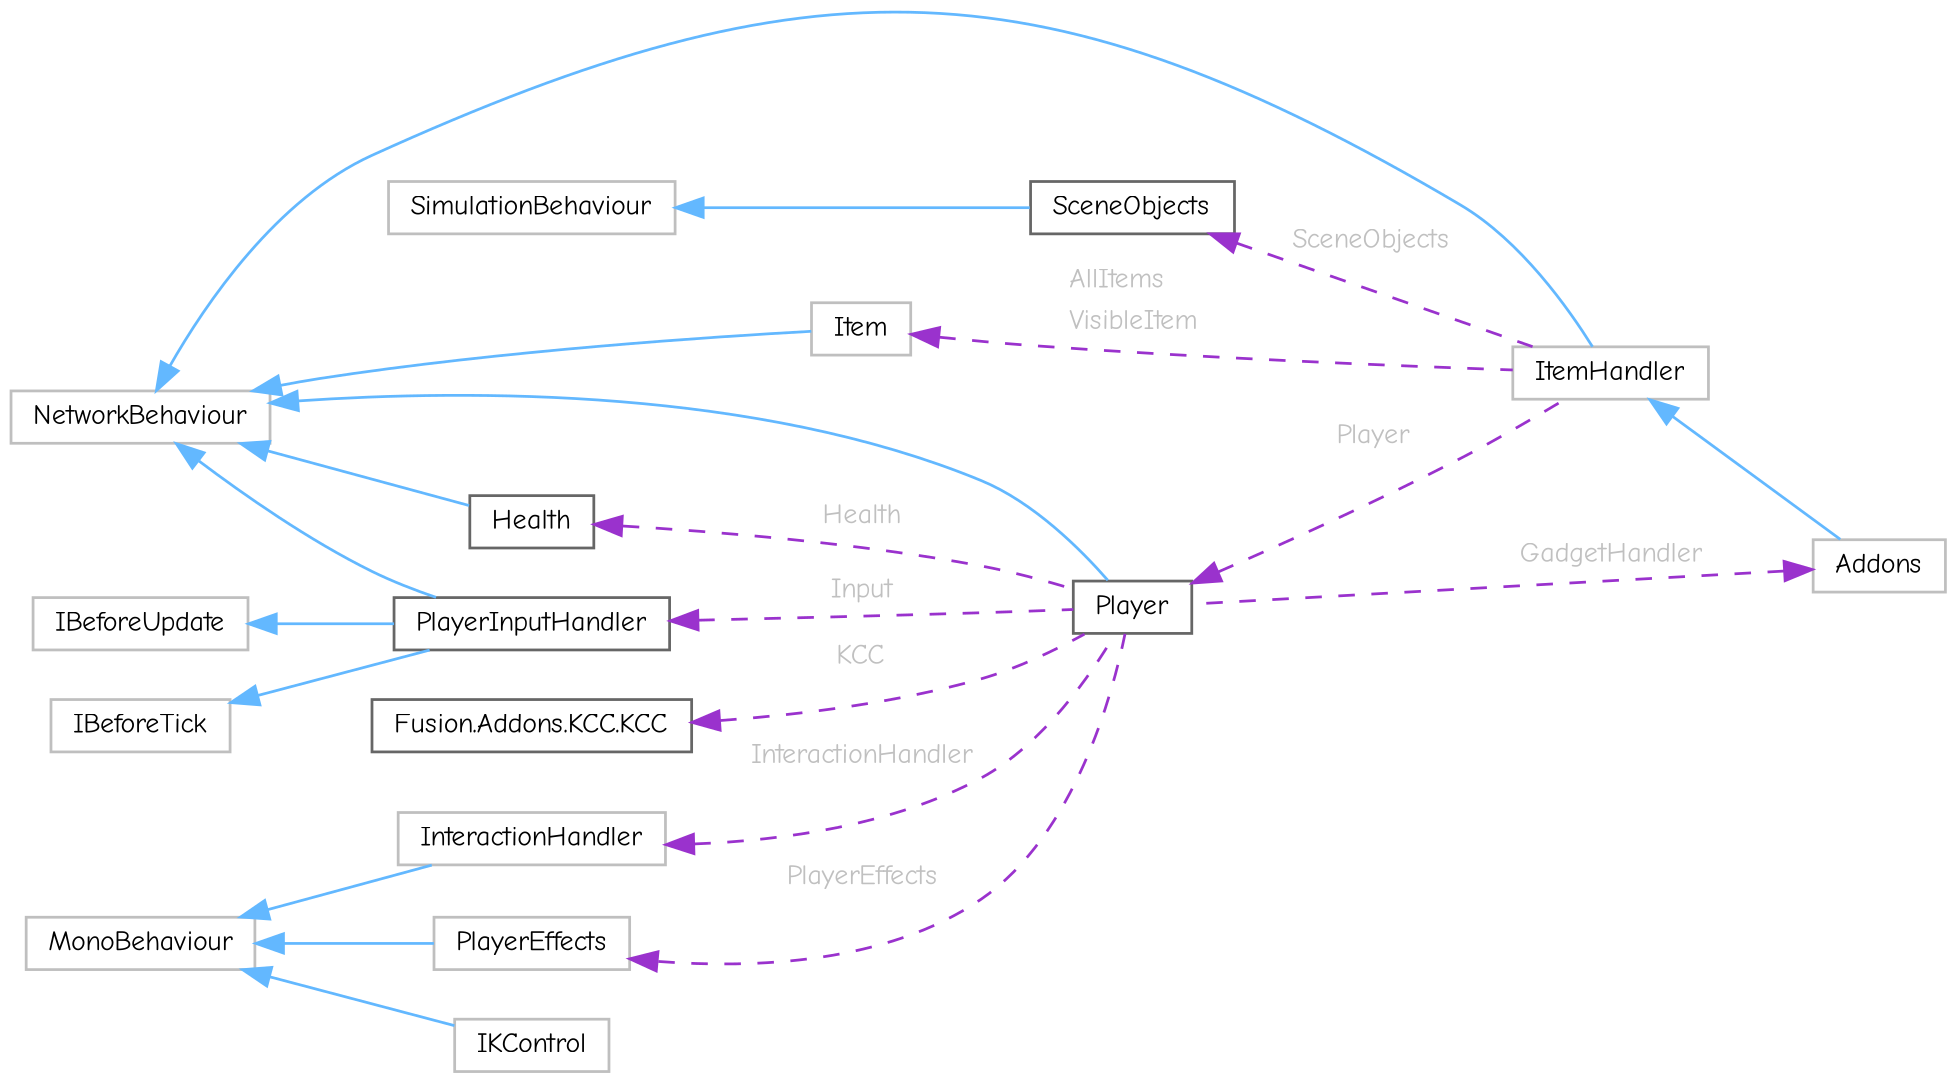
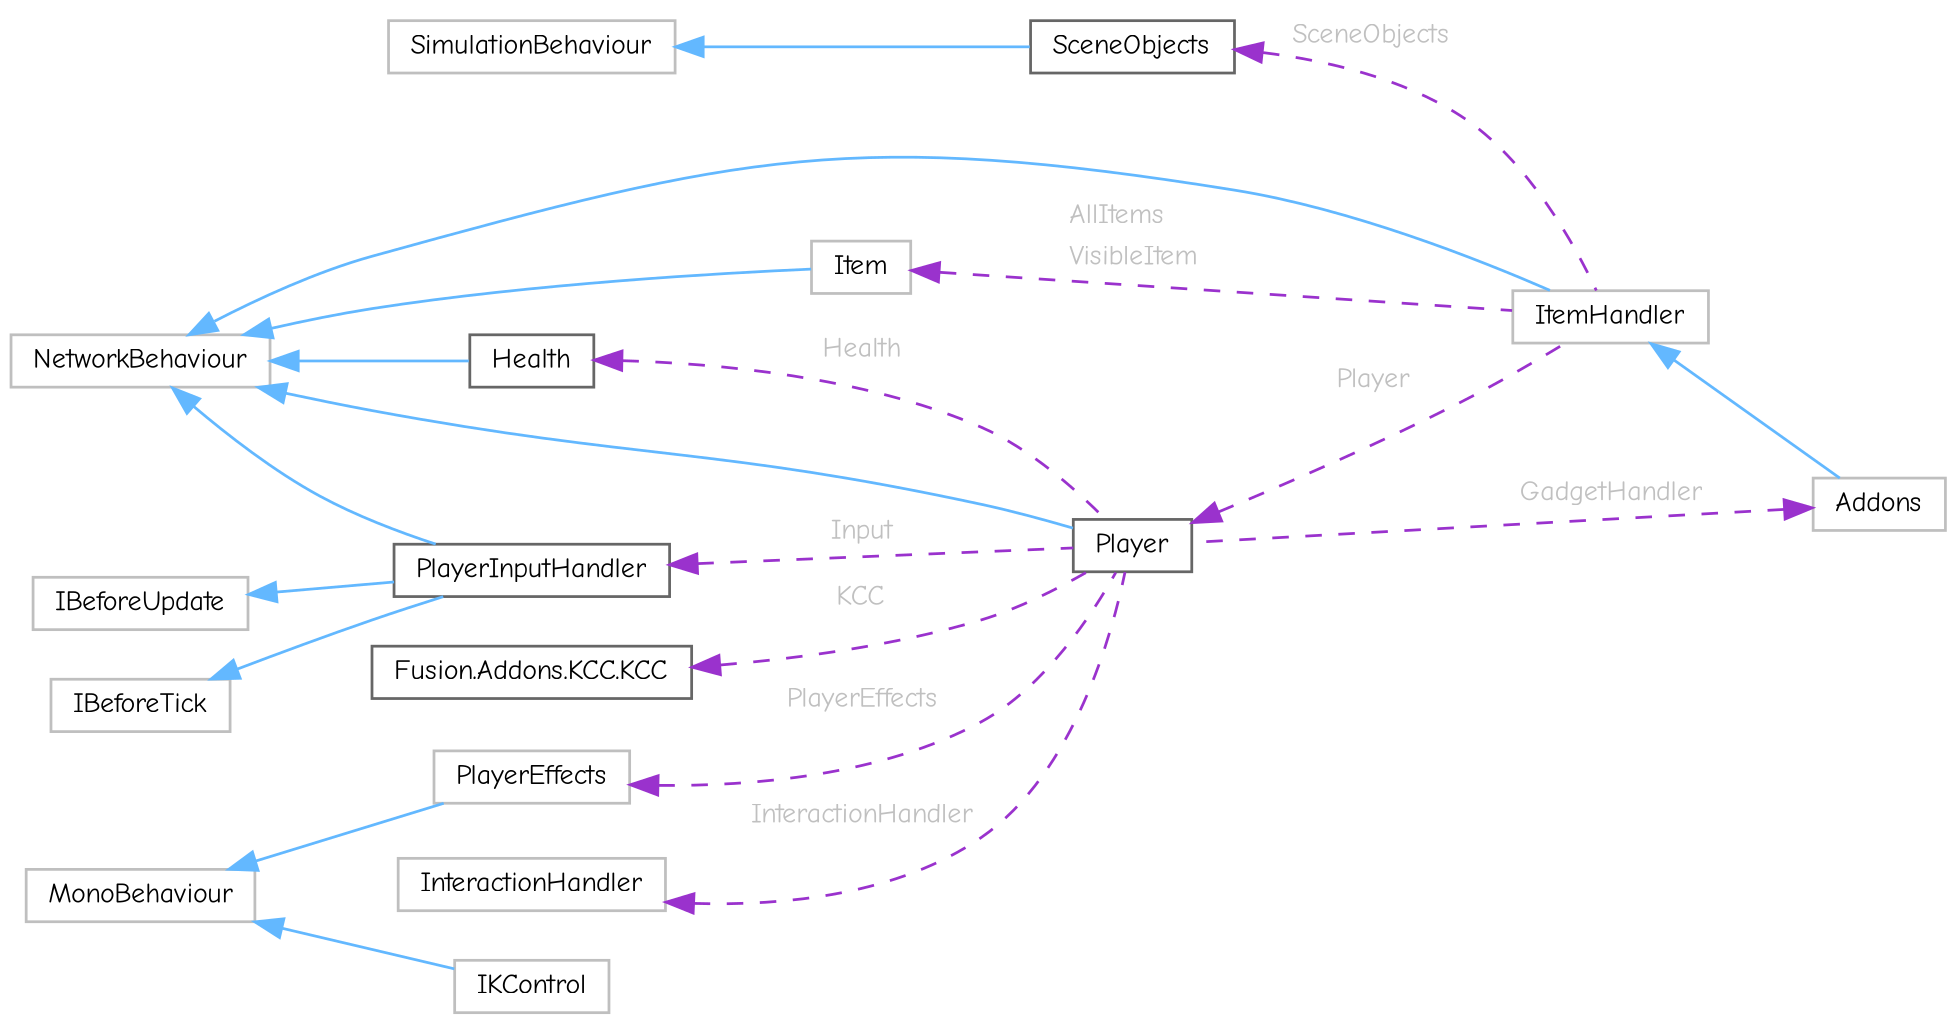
edge "InteractionHandler" -> "MonoBehaviour": removed
